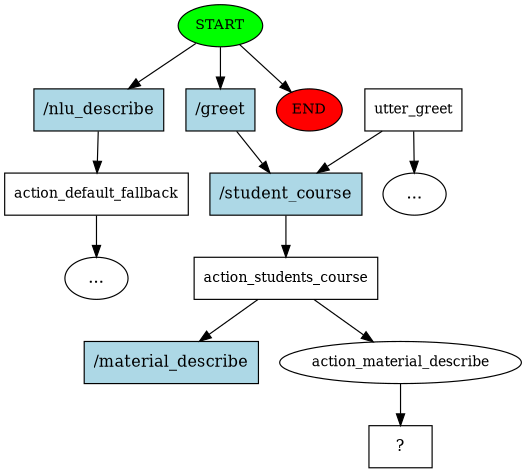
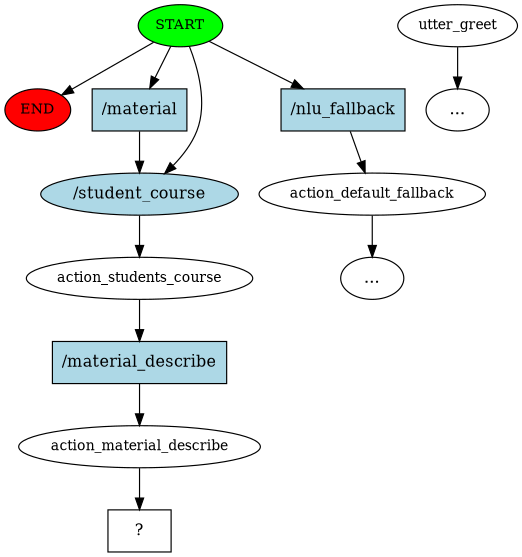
node "/nlu_describe": label "/nlu_describe" -> "/nlu_fallback"
node "/greet": label "/greet" -> "/material"
node "utter_greet": shape box -> ellipse
edge "utter_greet" -> "/student_course": now "START" -> "/student_course"
node "action_default_fallback": shape box -> ellipse
node "/student_course": shape box -> ellipse
node "action_students_course": shape box -> ellipse
edge "action_students_course" -> "action_material_describe": now "/material_describe" -> "action_material_describe"
